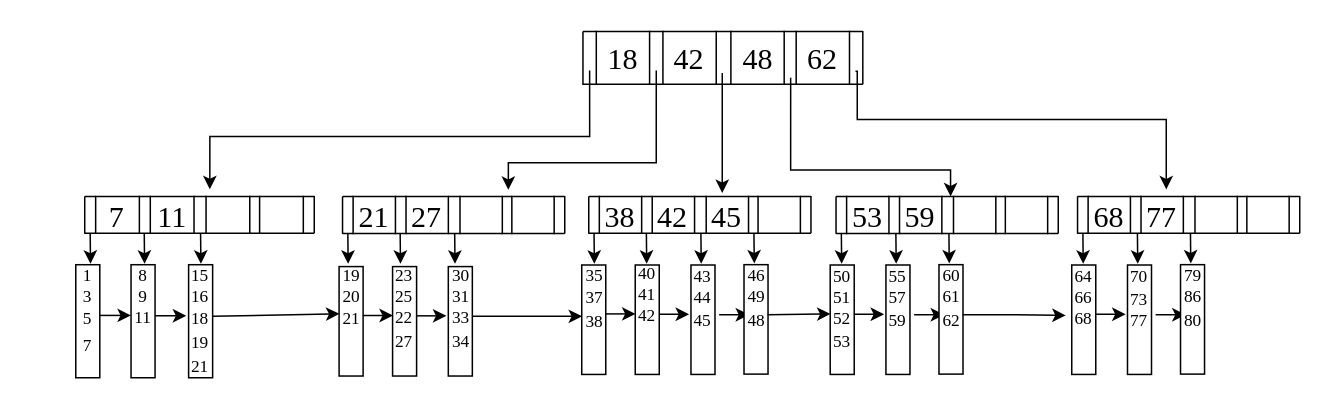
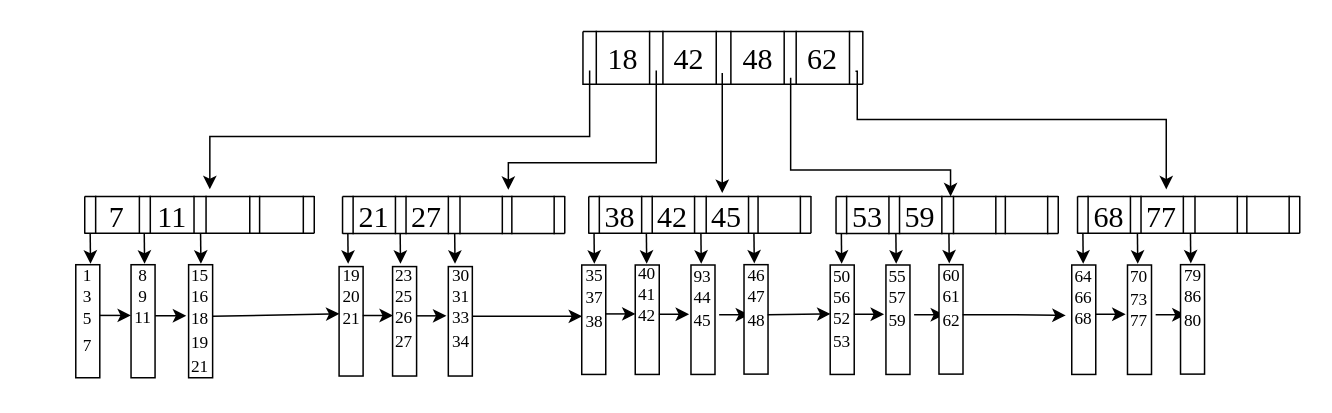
node "43": label "43" -> "93"
node "49": label "49" -> "47"
node "51": label "51" -> "56"
node "22": label "22" -> "26"
